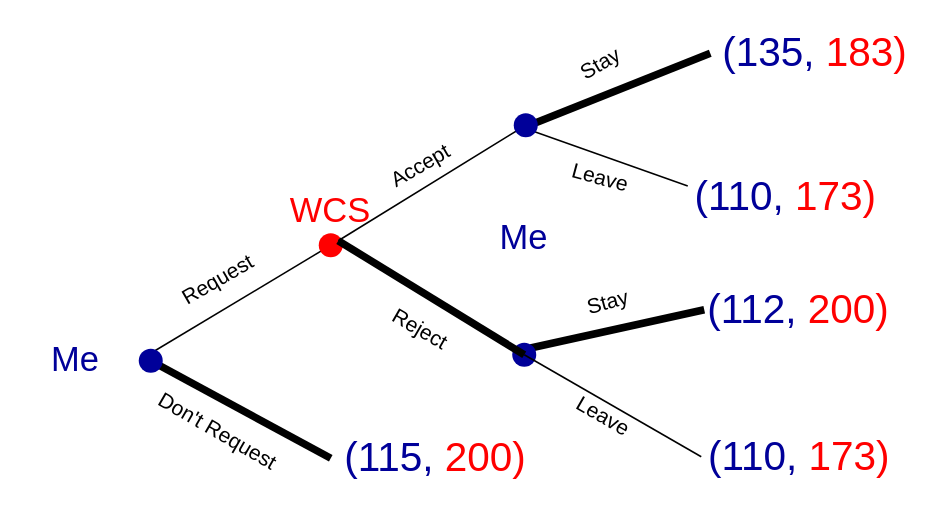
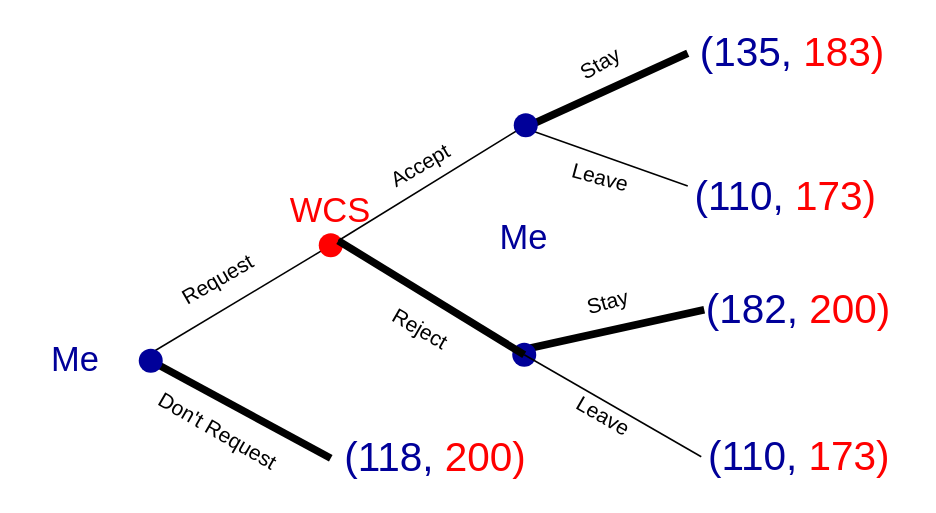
node "(135, 183)": moved (815, 53) -> (793, 53)
node "(112, 200)": label "(112, 200)" -> "(182, 200)"
node "(115, 200)": label "(115, 200)" -> "(118, 200)"
